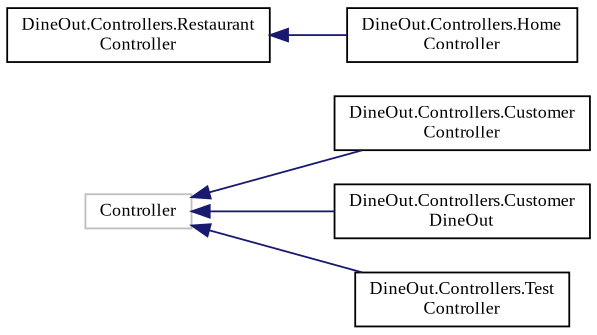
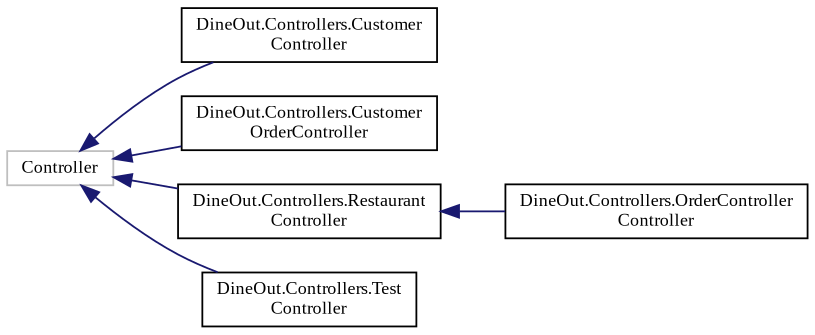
node "DineOut.Controllers.Home Controller": label "DineOut.Controllers.Home Controller" -> "DineOut.Controllers.OrderController Controller"
edge "DineOut.Controllers.Restaurant Controller" -> "Controller": added
node "DineOut.Controllers.Customer DineOut": label "DineOut.Controllers.Customer DineOut" -> "DineOut.Controllers.Customer OrderController"
